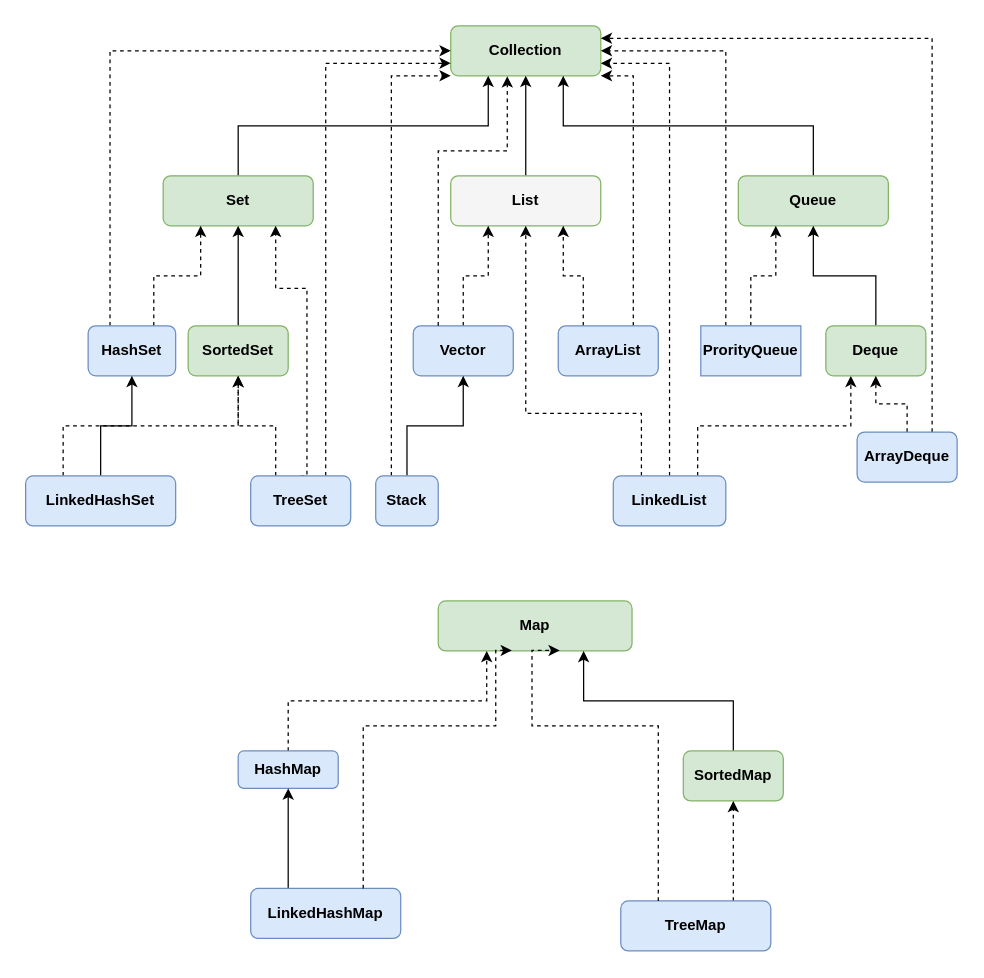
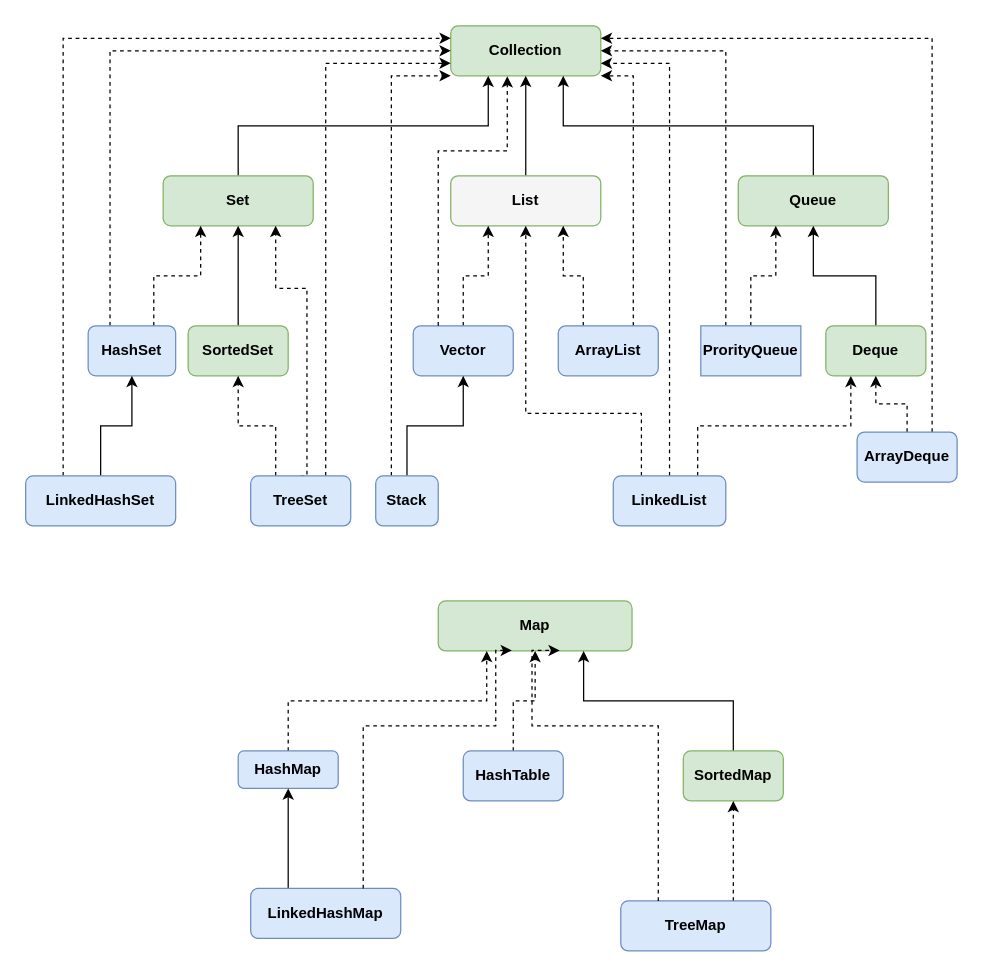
edge "LinkedHashSet" -> "SortedSet": now "LinkedHashSet" -> "Collection"
edge "HashTable" -> "Map": added
node "HashTable": added
